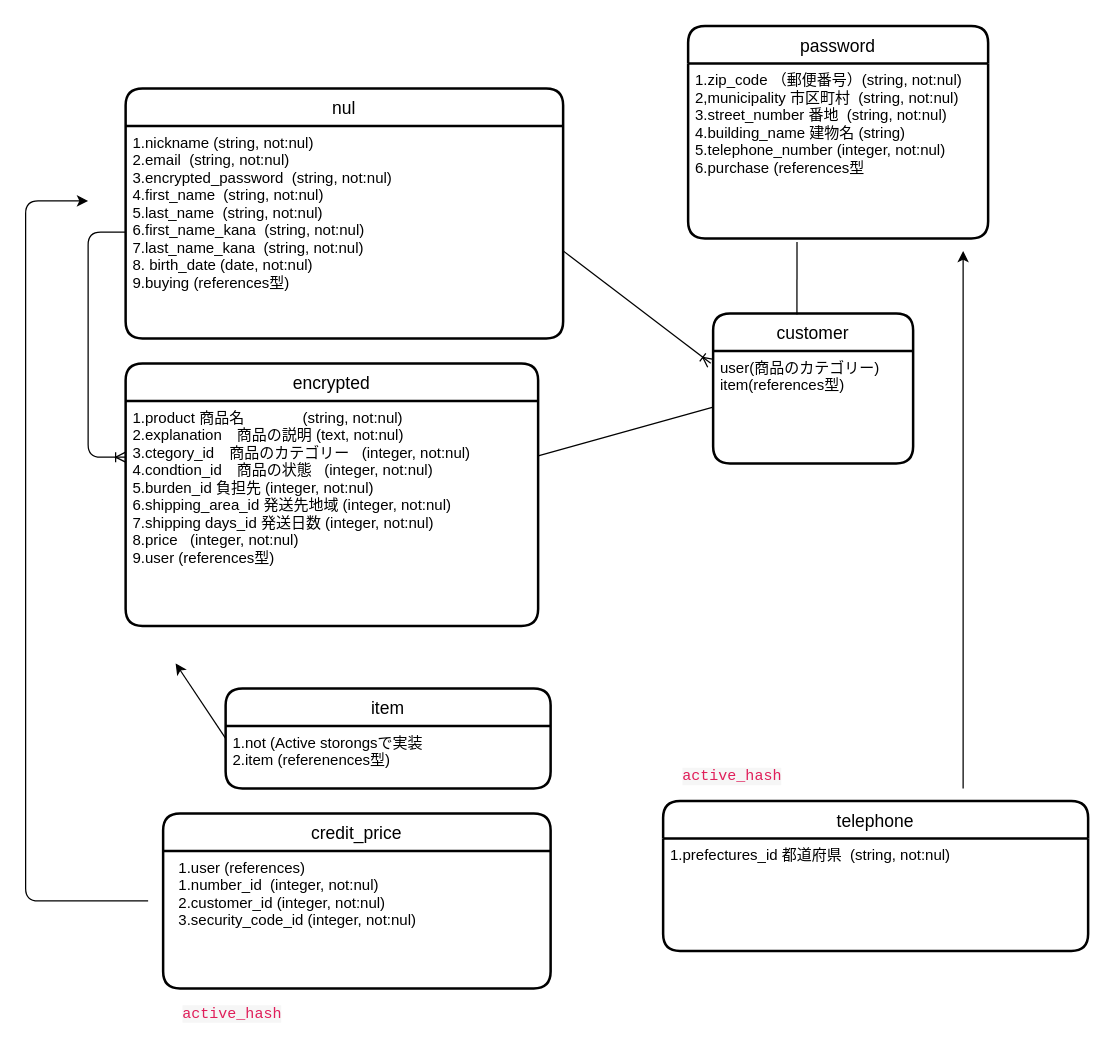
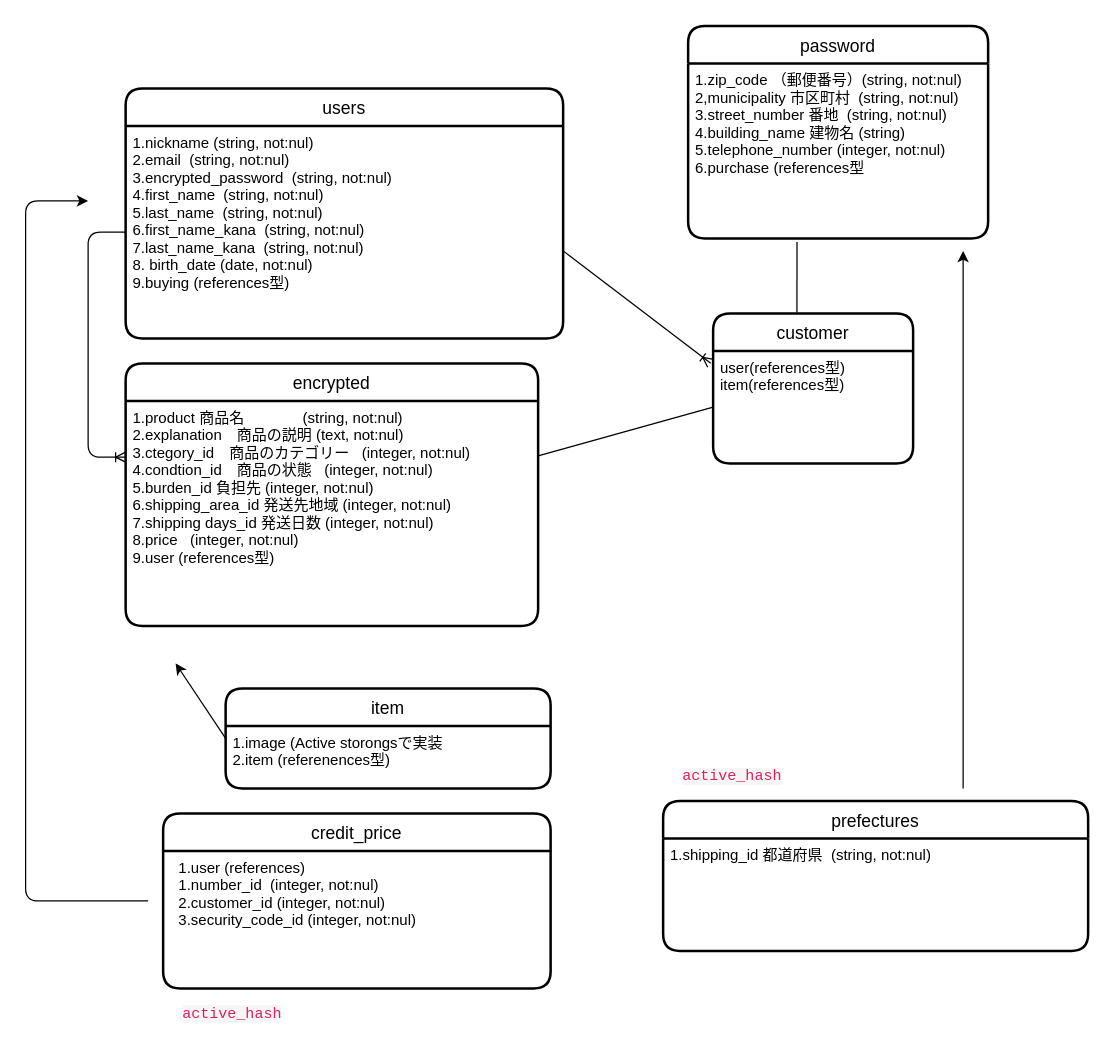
node "nul": label "nul" -> "users"
node "user(商品のカテゴリー) item(references型)": label "user(商品のカテゴリー) item(references型)" -> "user(references型) item(references型)"
node "1.not (Active storongsで実装 2.item (referenences型)": label "1.not (Active storongsで実装 2.item (referenences型)" -> "1.image (Active storongsで実装 2.item (referenences型)"
node "telephone": label "telephone" -> "prefectures"
node "1.prefectures_id 都道府県 (string, not:nul)": label "1.prefectures_id 都道府県 (string, not:nul)" -> "1.shipping_id 都道府県 (string, not:nul)"
